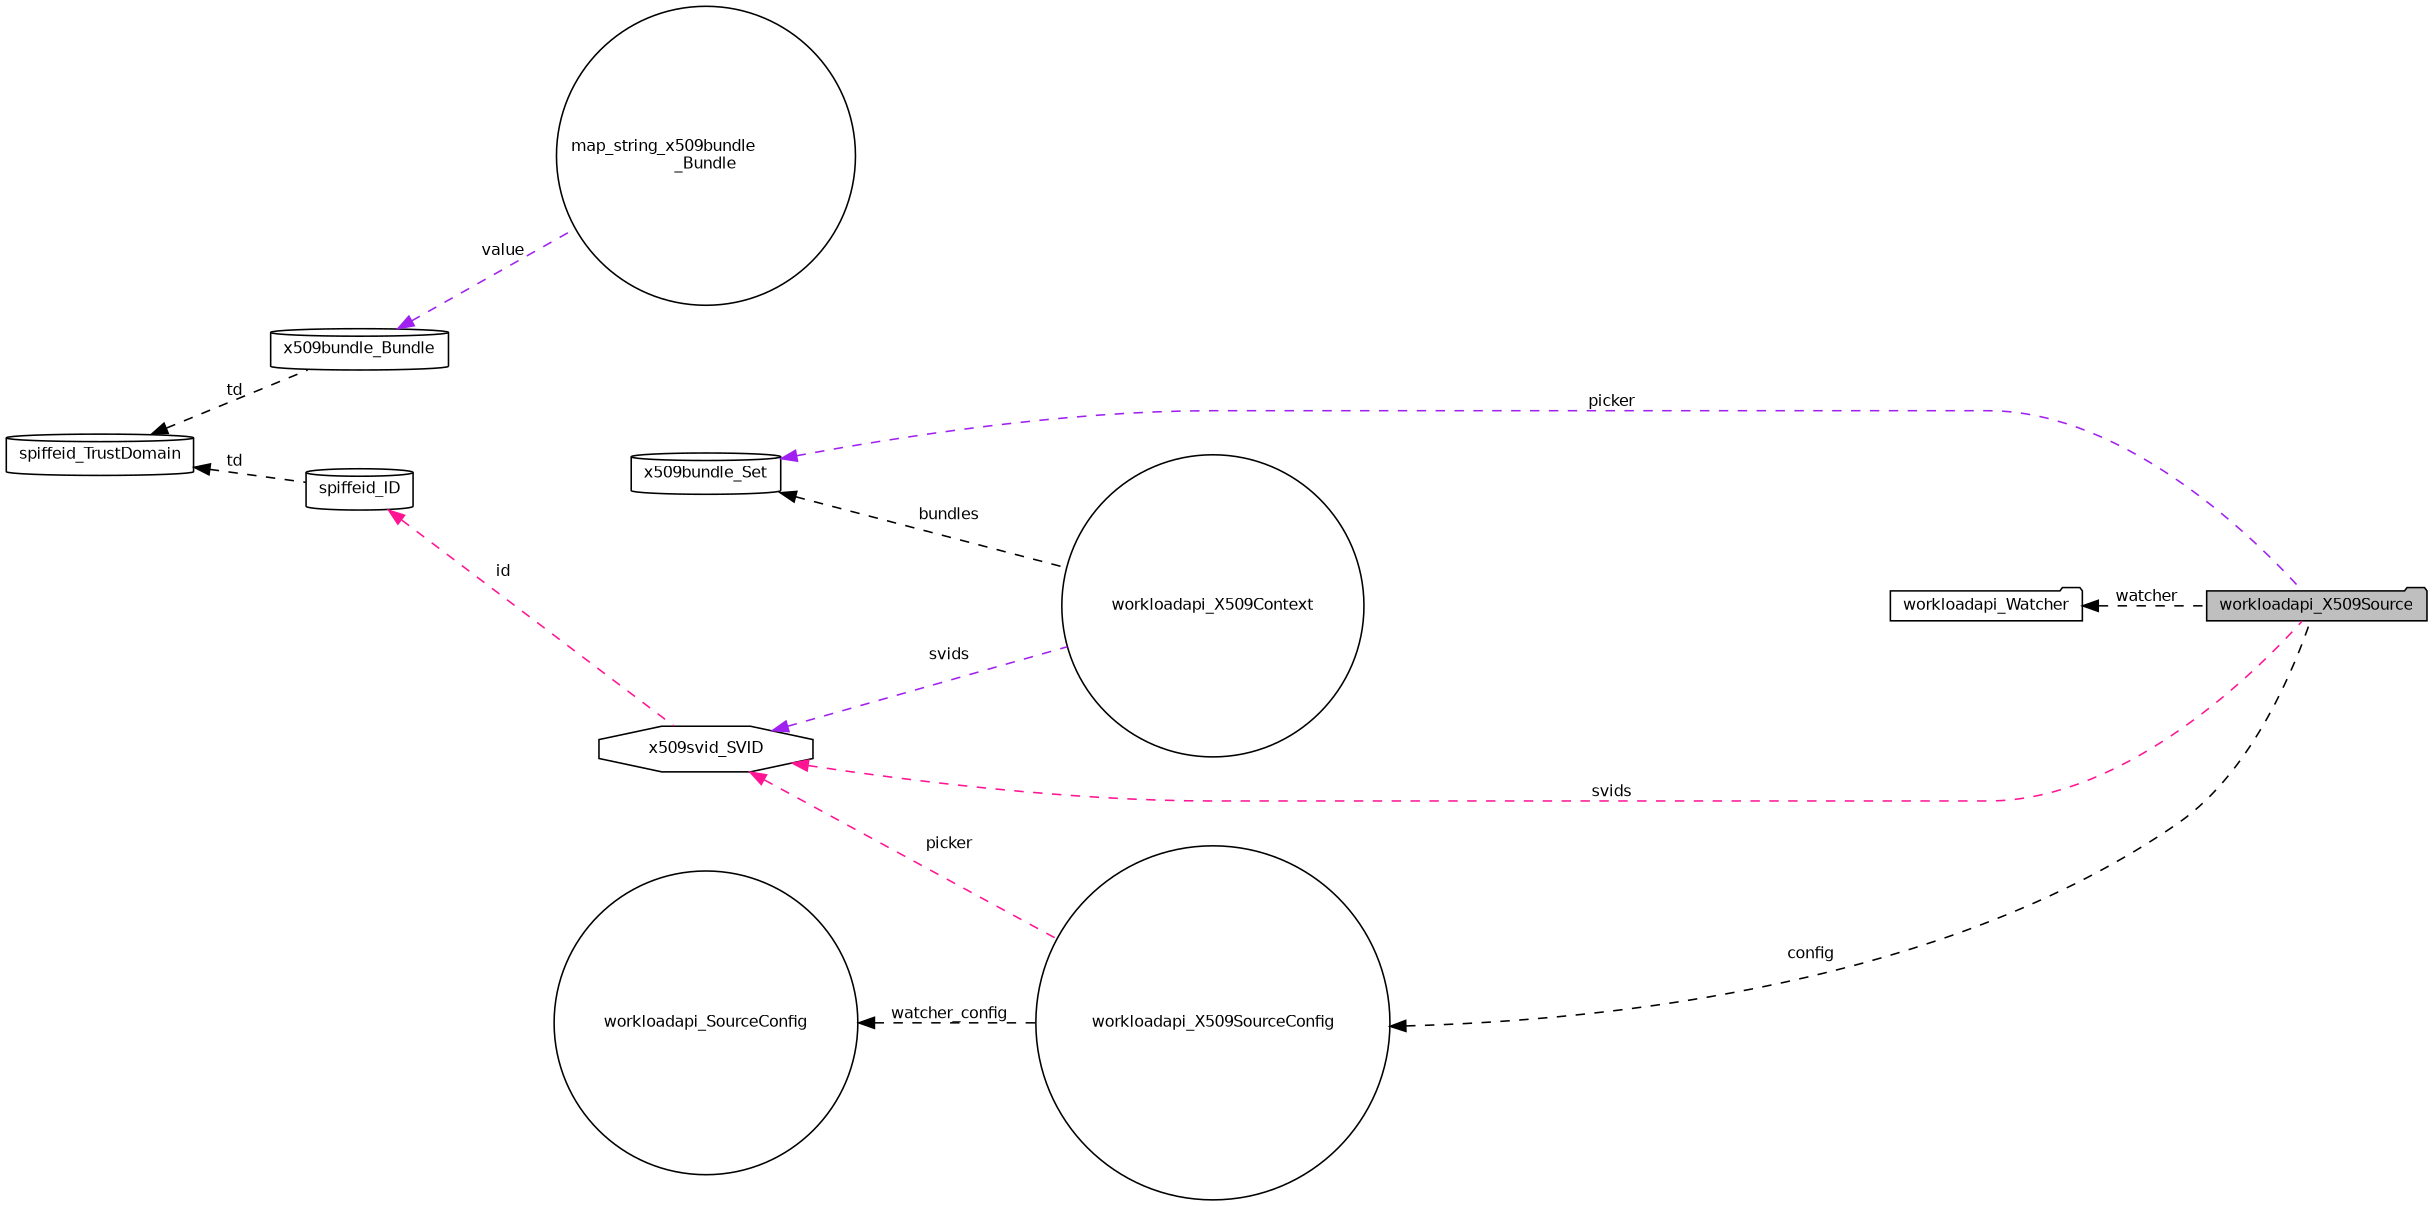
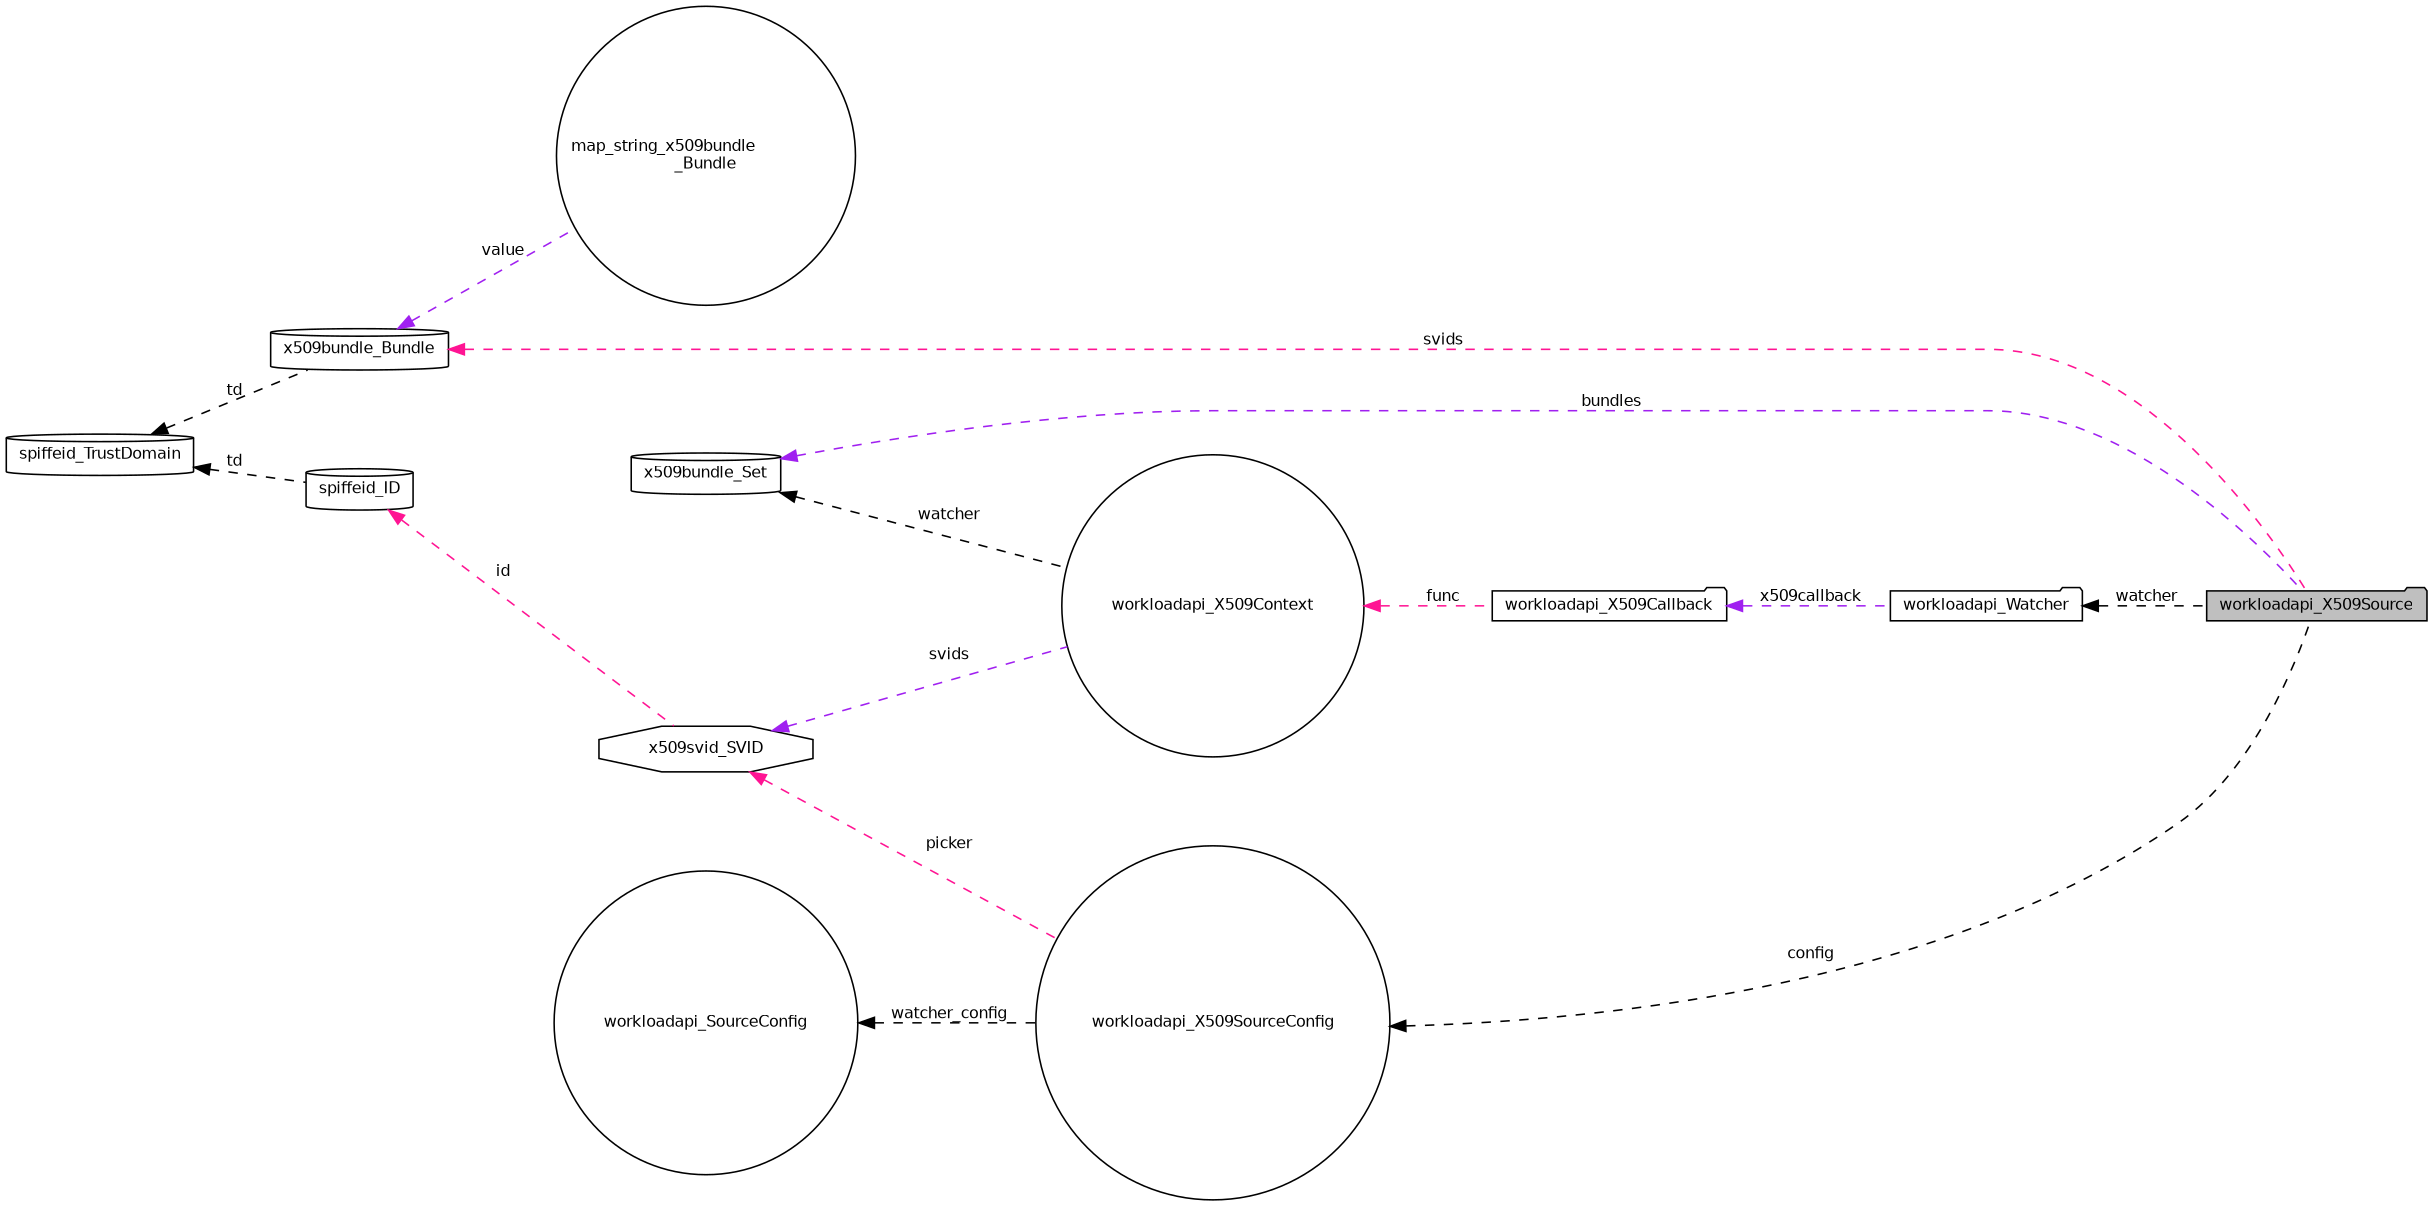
edge "workloadapi_X509Source" -> "x509bundle_Set": label " picker" -> " bundles"
edge "workloadapi_X509Context" -> "x509bundle_Set": label " bundles" -> " watcher"
node "workloadapi_X509Callback": added
edge "workloadapi_X509Source" -> "x509svid_SVID": now "workloadapi_X509Source" -> "x509bundle_Bundle"
